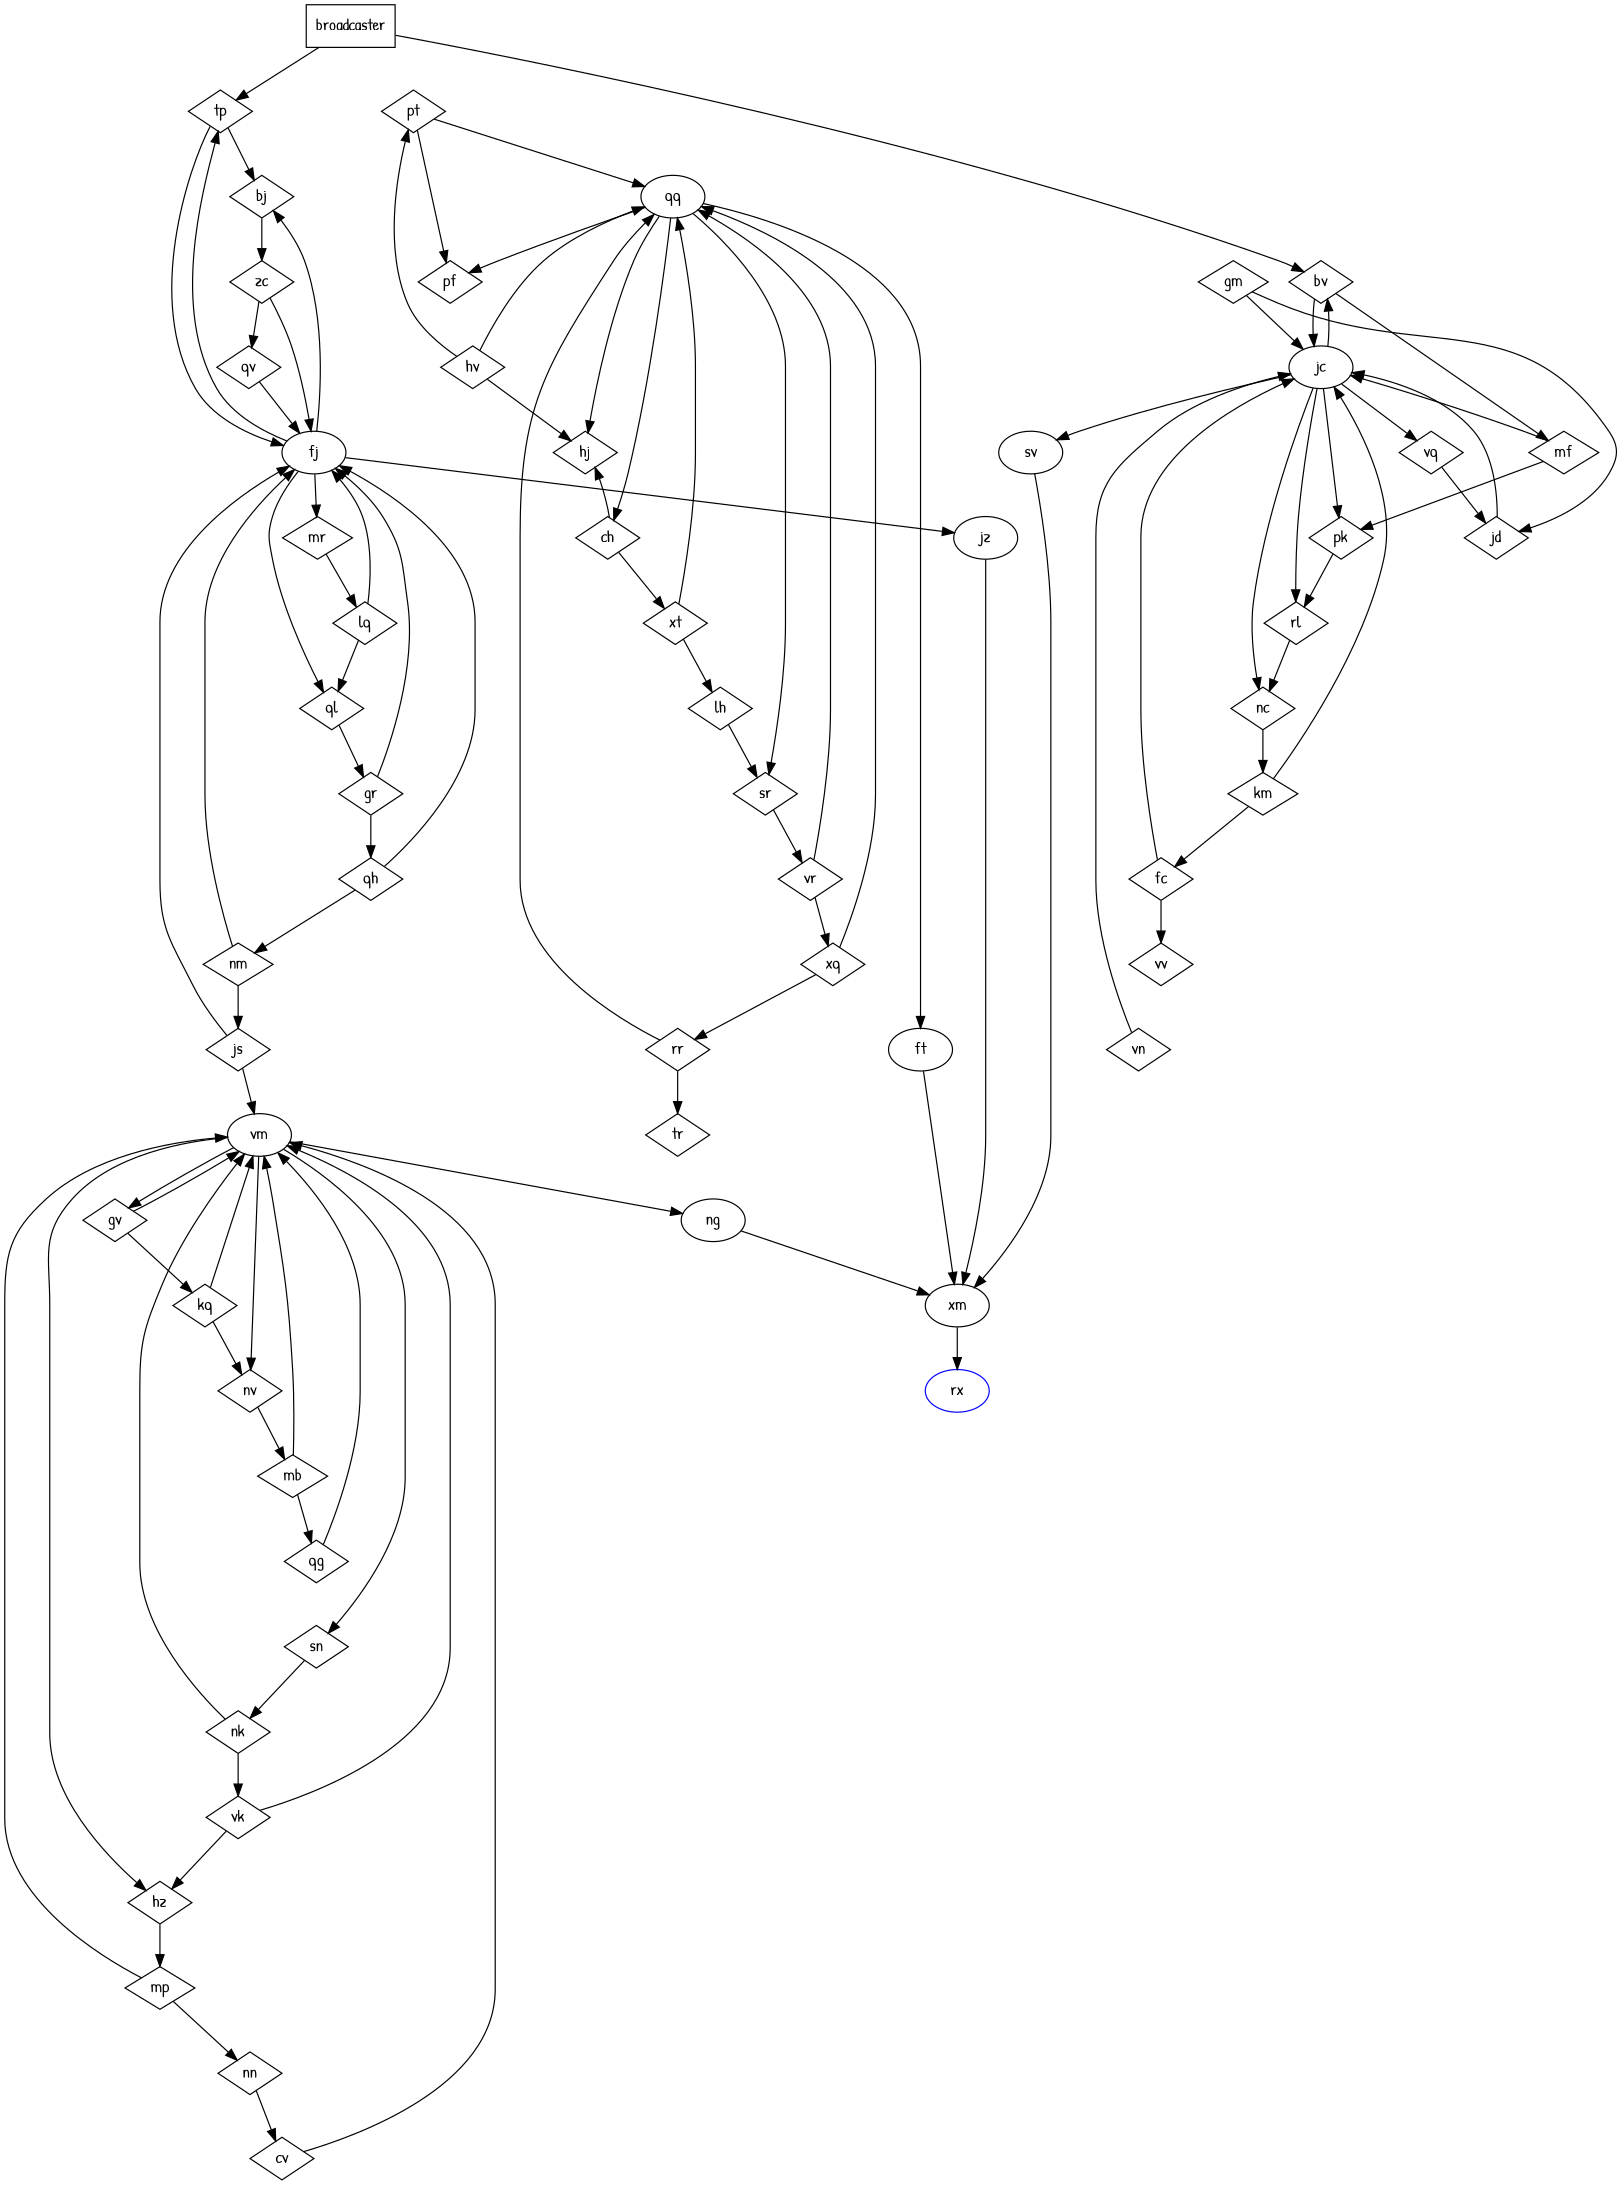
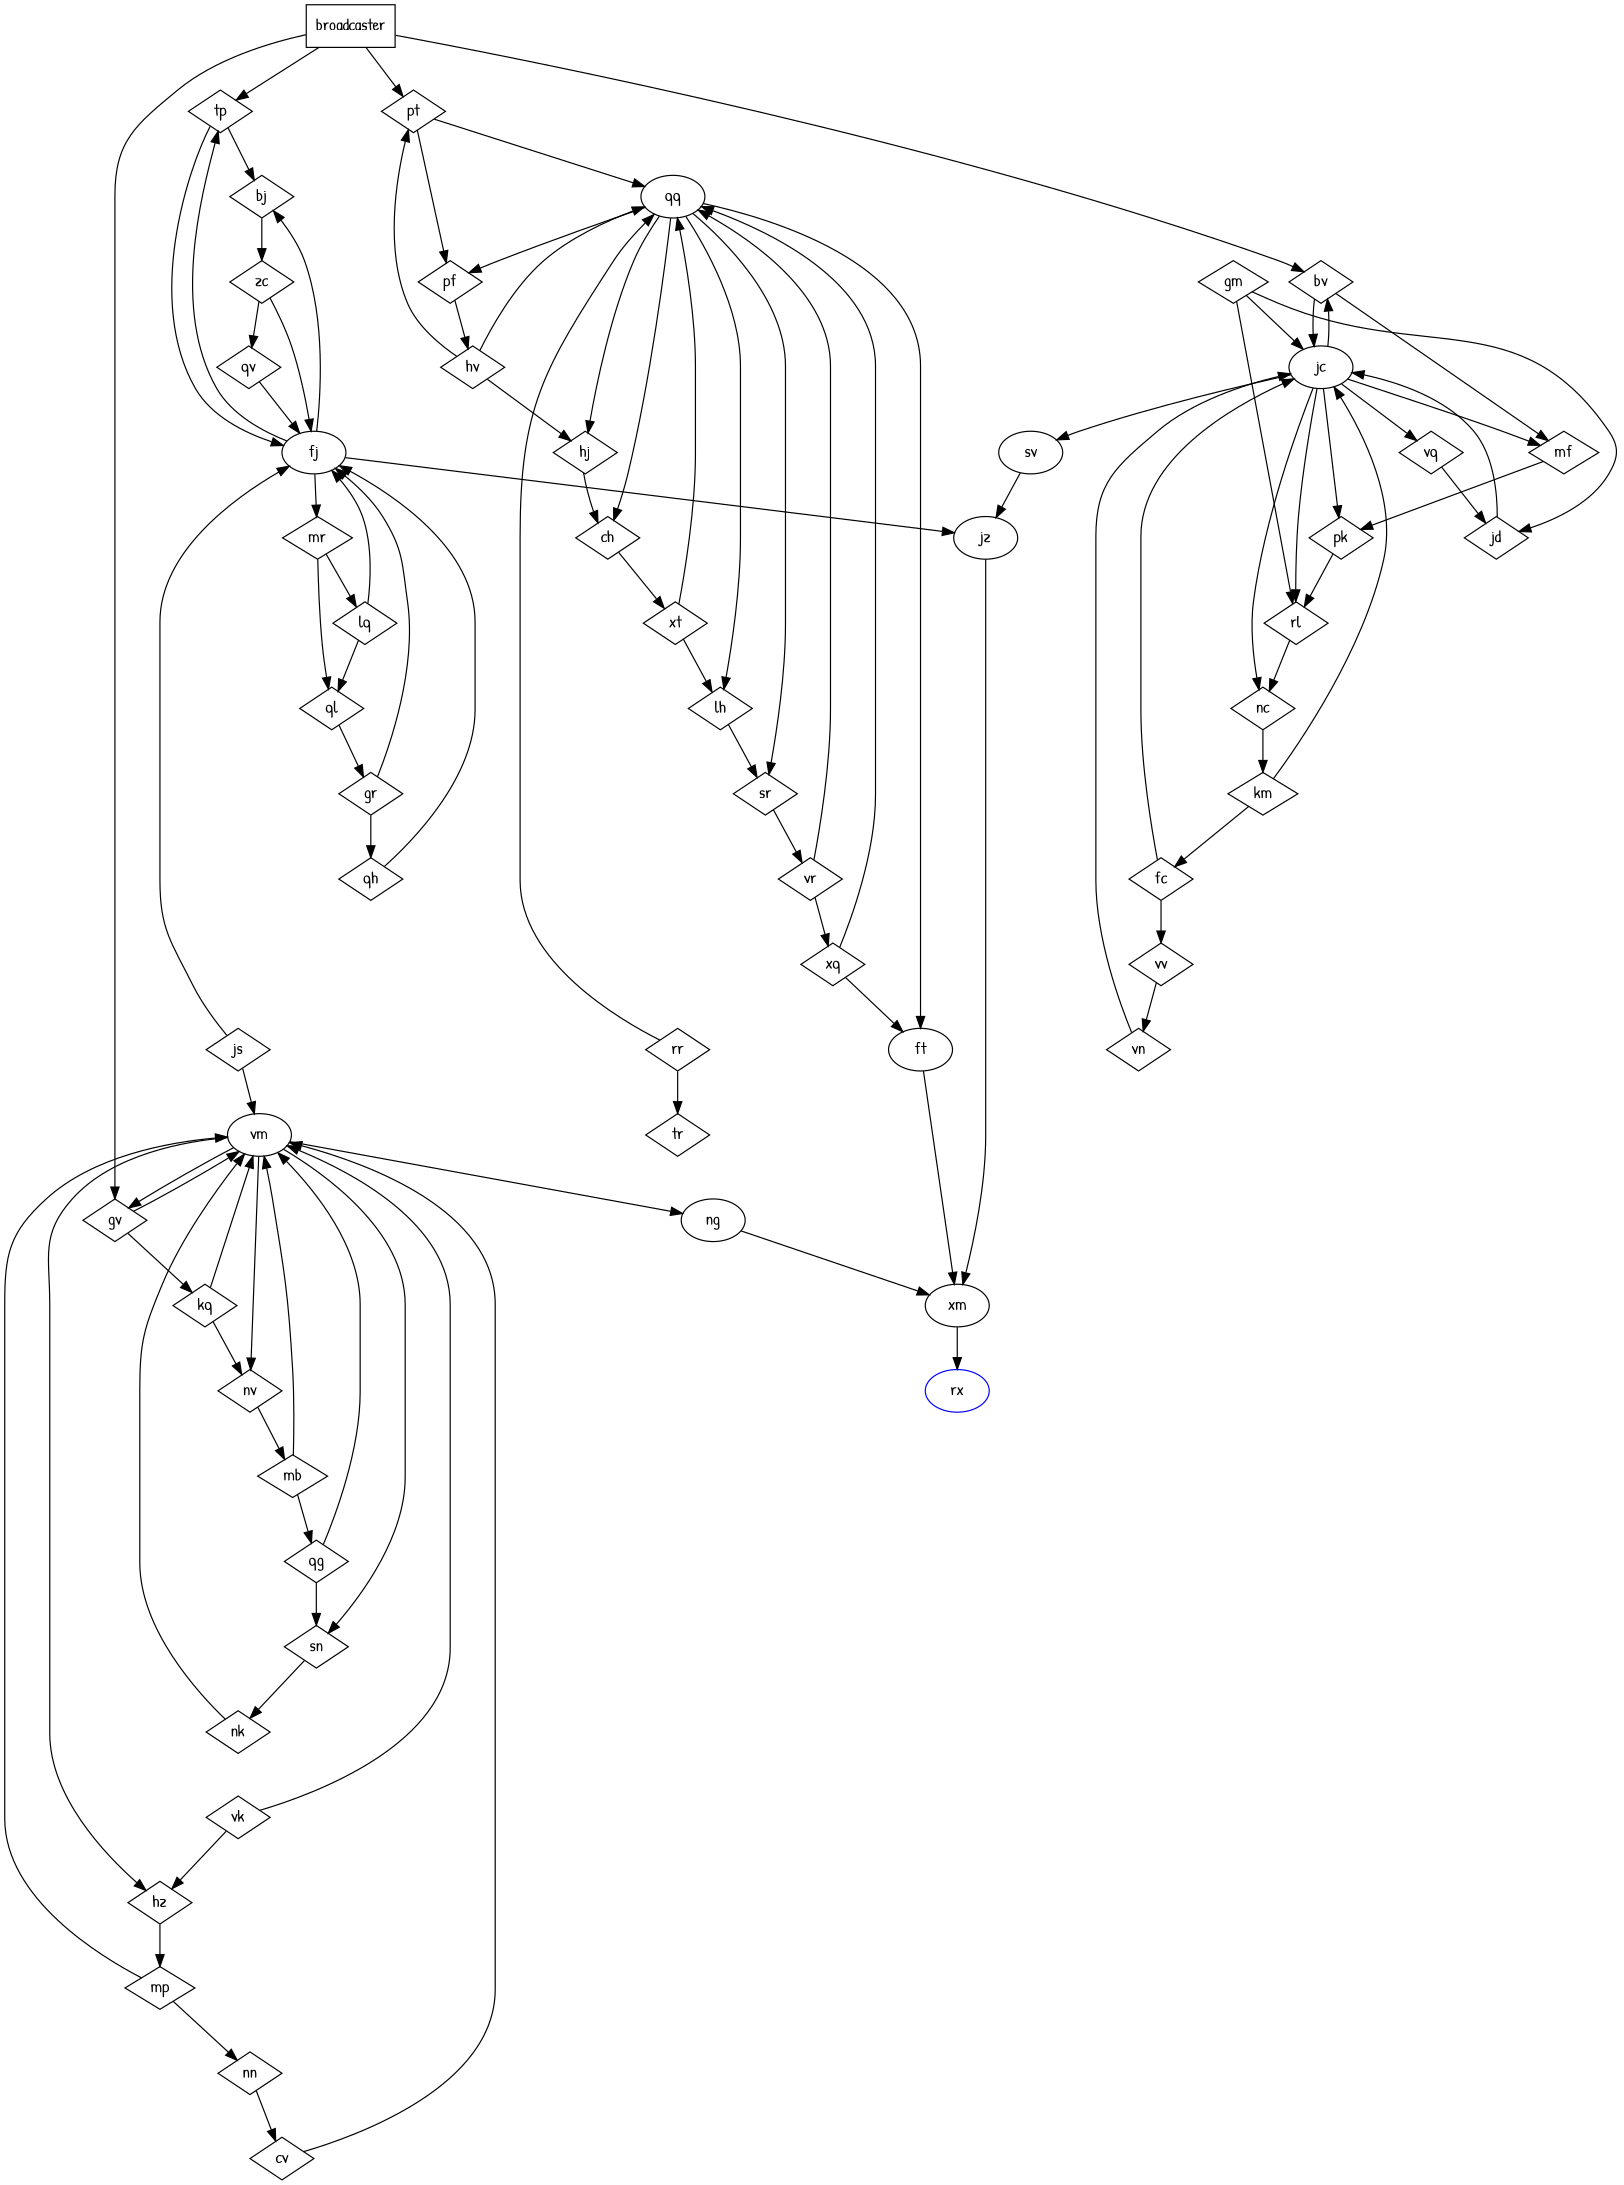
edge "broadcaster" -> "pt": added
edge "pf" -> "hv": added
edge "mf" -> "jc": reversed
edge "qq" -> "lh": added
edge "gm" -> "rl": added
edge "ch" -> "hj": reversed
edge "broadcaster" -> "gv": added
edge "fj" -> "ql": now "mr" -> "ql"
edge "sv" -> "xm": now "sv" -> "jz"
node "nm": removed
edge "vv" -> "vn": added
edge "xq" -> "rr": now "xq" -> "ft"
edge "qg" -> "sn": added
edge "nk" -> "vk": removed
